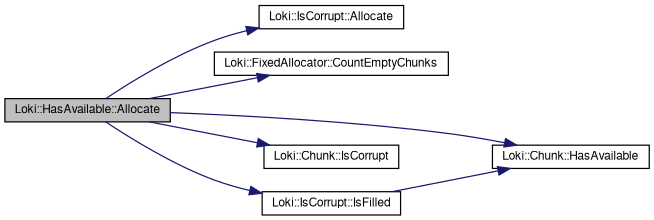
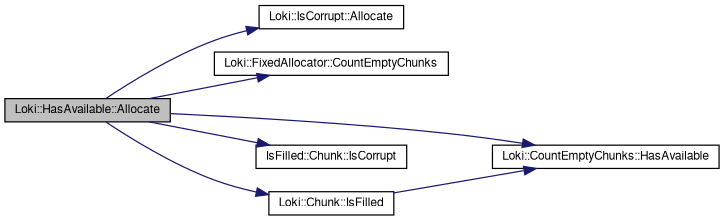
node "Loki::Chunk::IsCorrupt": label "Loki::Chunk::IsCorrupt" -> "IsFilled::Chunk::IsCorrupt"
node "Loki::Chunk::HasAvailable": label "Loki::Chunk::HasAvailable" -> "Loki::CountEmptyChunks::HasAvailable"
node "Loki::IsCorrupt::IsFilled": label "Loki::IsCorrupt::IsFilled" -> "Loki::Chunk::IsFilled"
